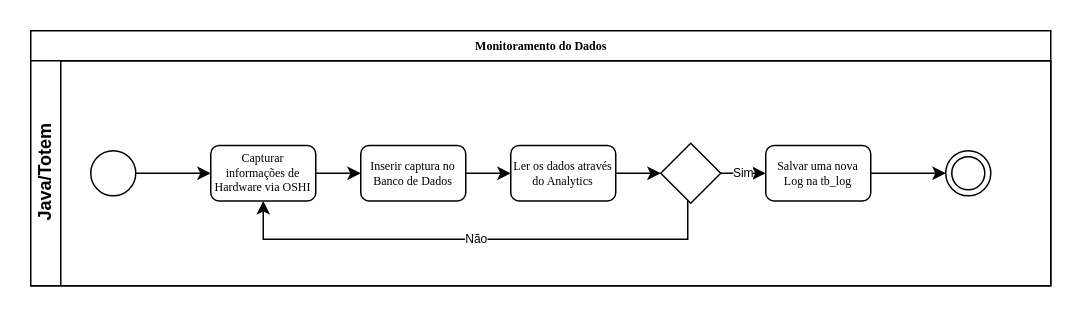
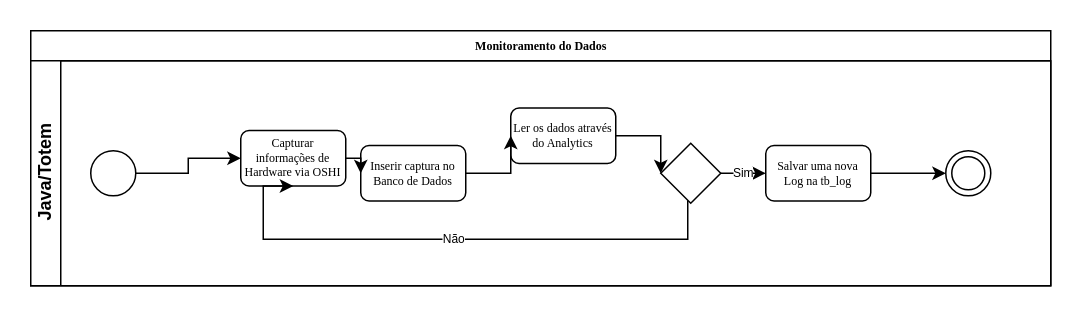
node "Capturar informações de Hardware via OSHI": moved (263, 173) -> (293, 158)
node "Ler os dados através do Analytics": moved (563, 173) -> (563, 136)
